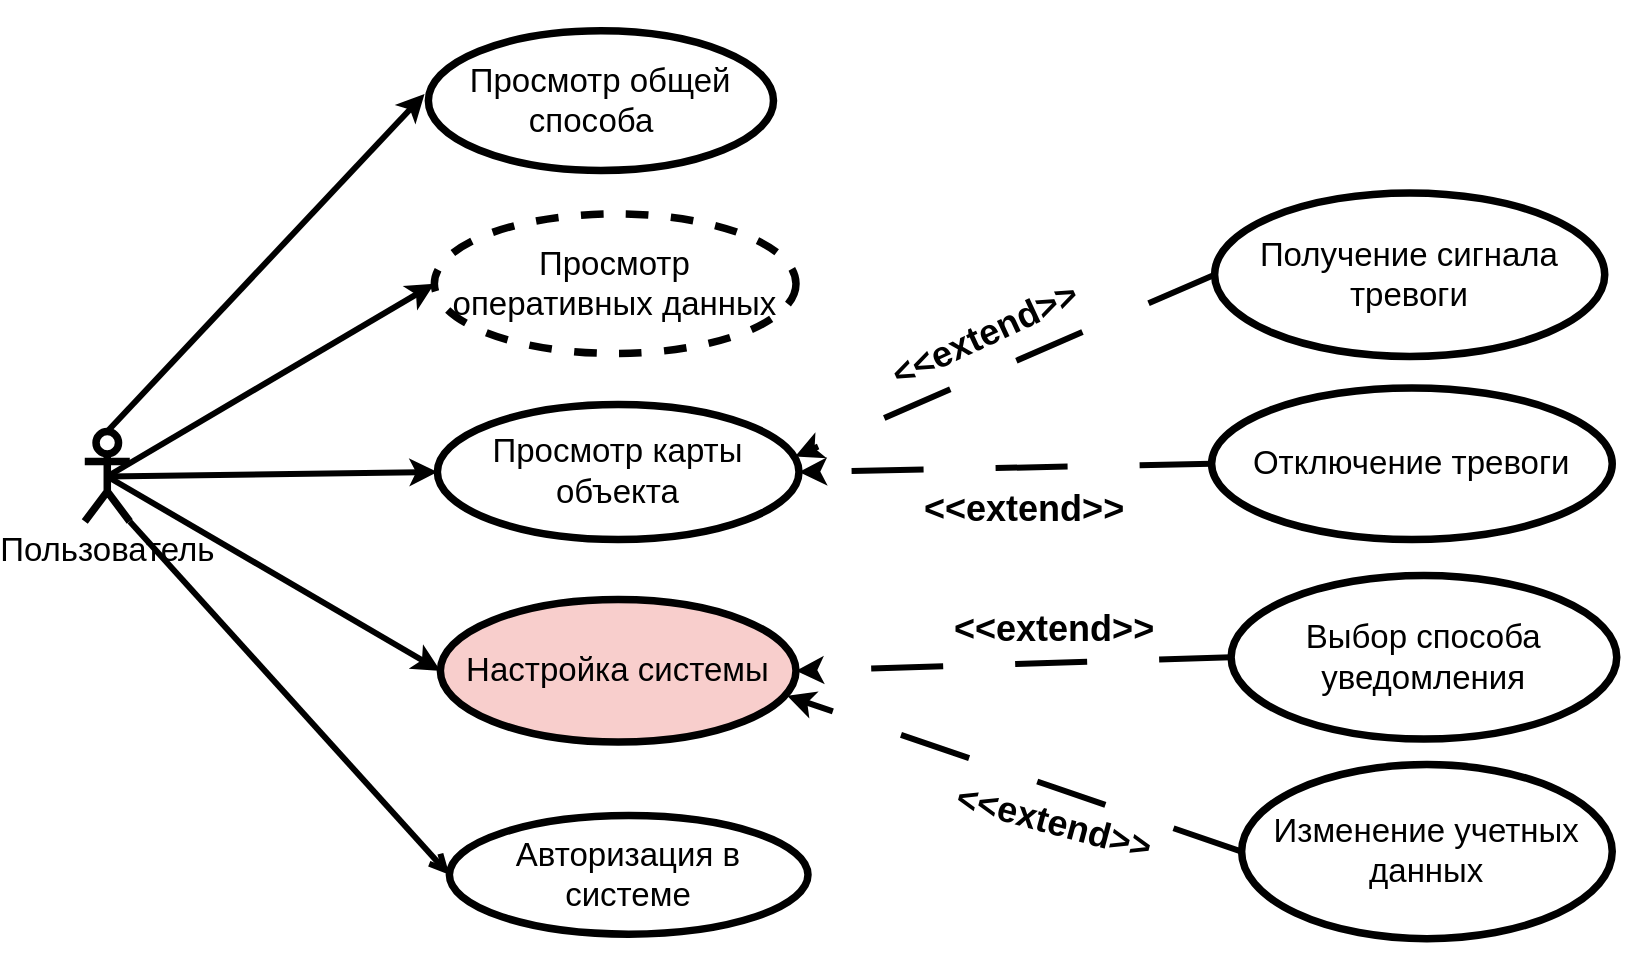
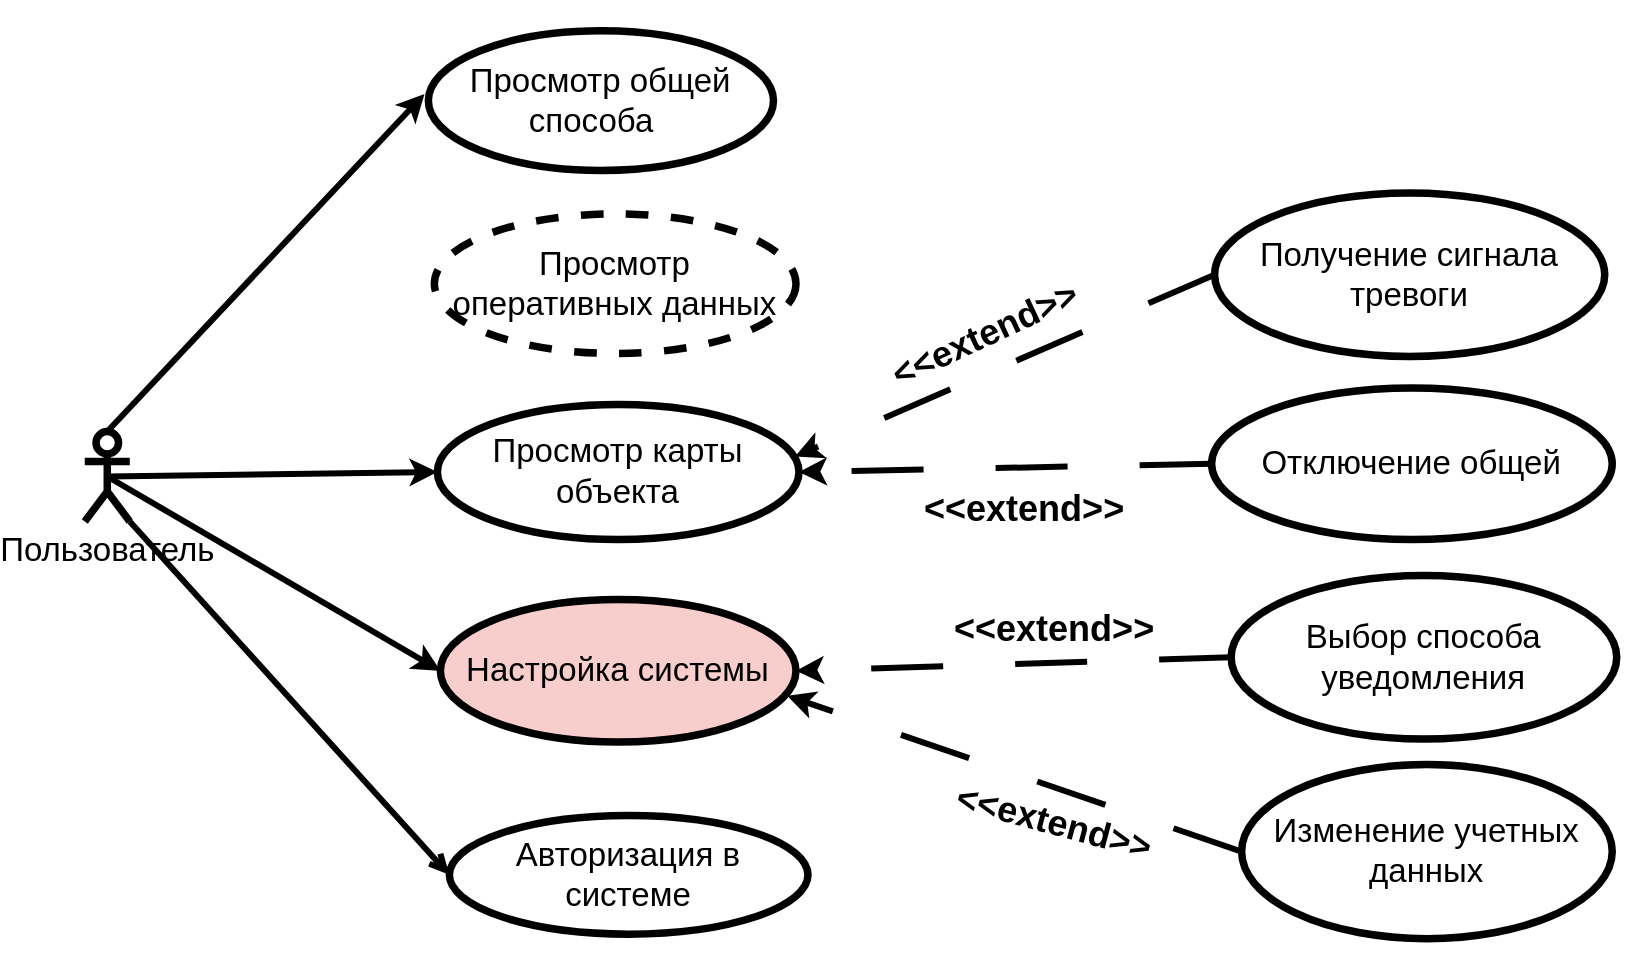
edge "Пользователь" -> "Просмотр оперативных данных": removed
node "Отключение тревоги": label "Отключение тревоги" -> "Отключение общей"
